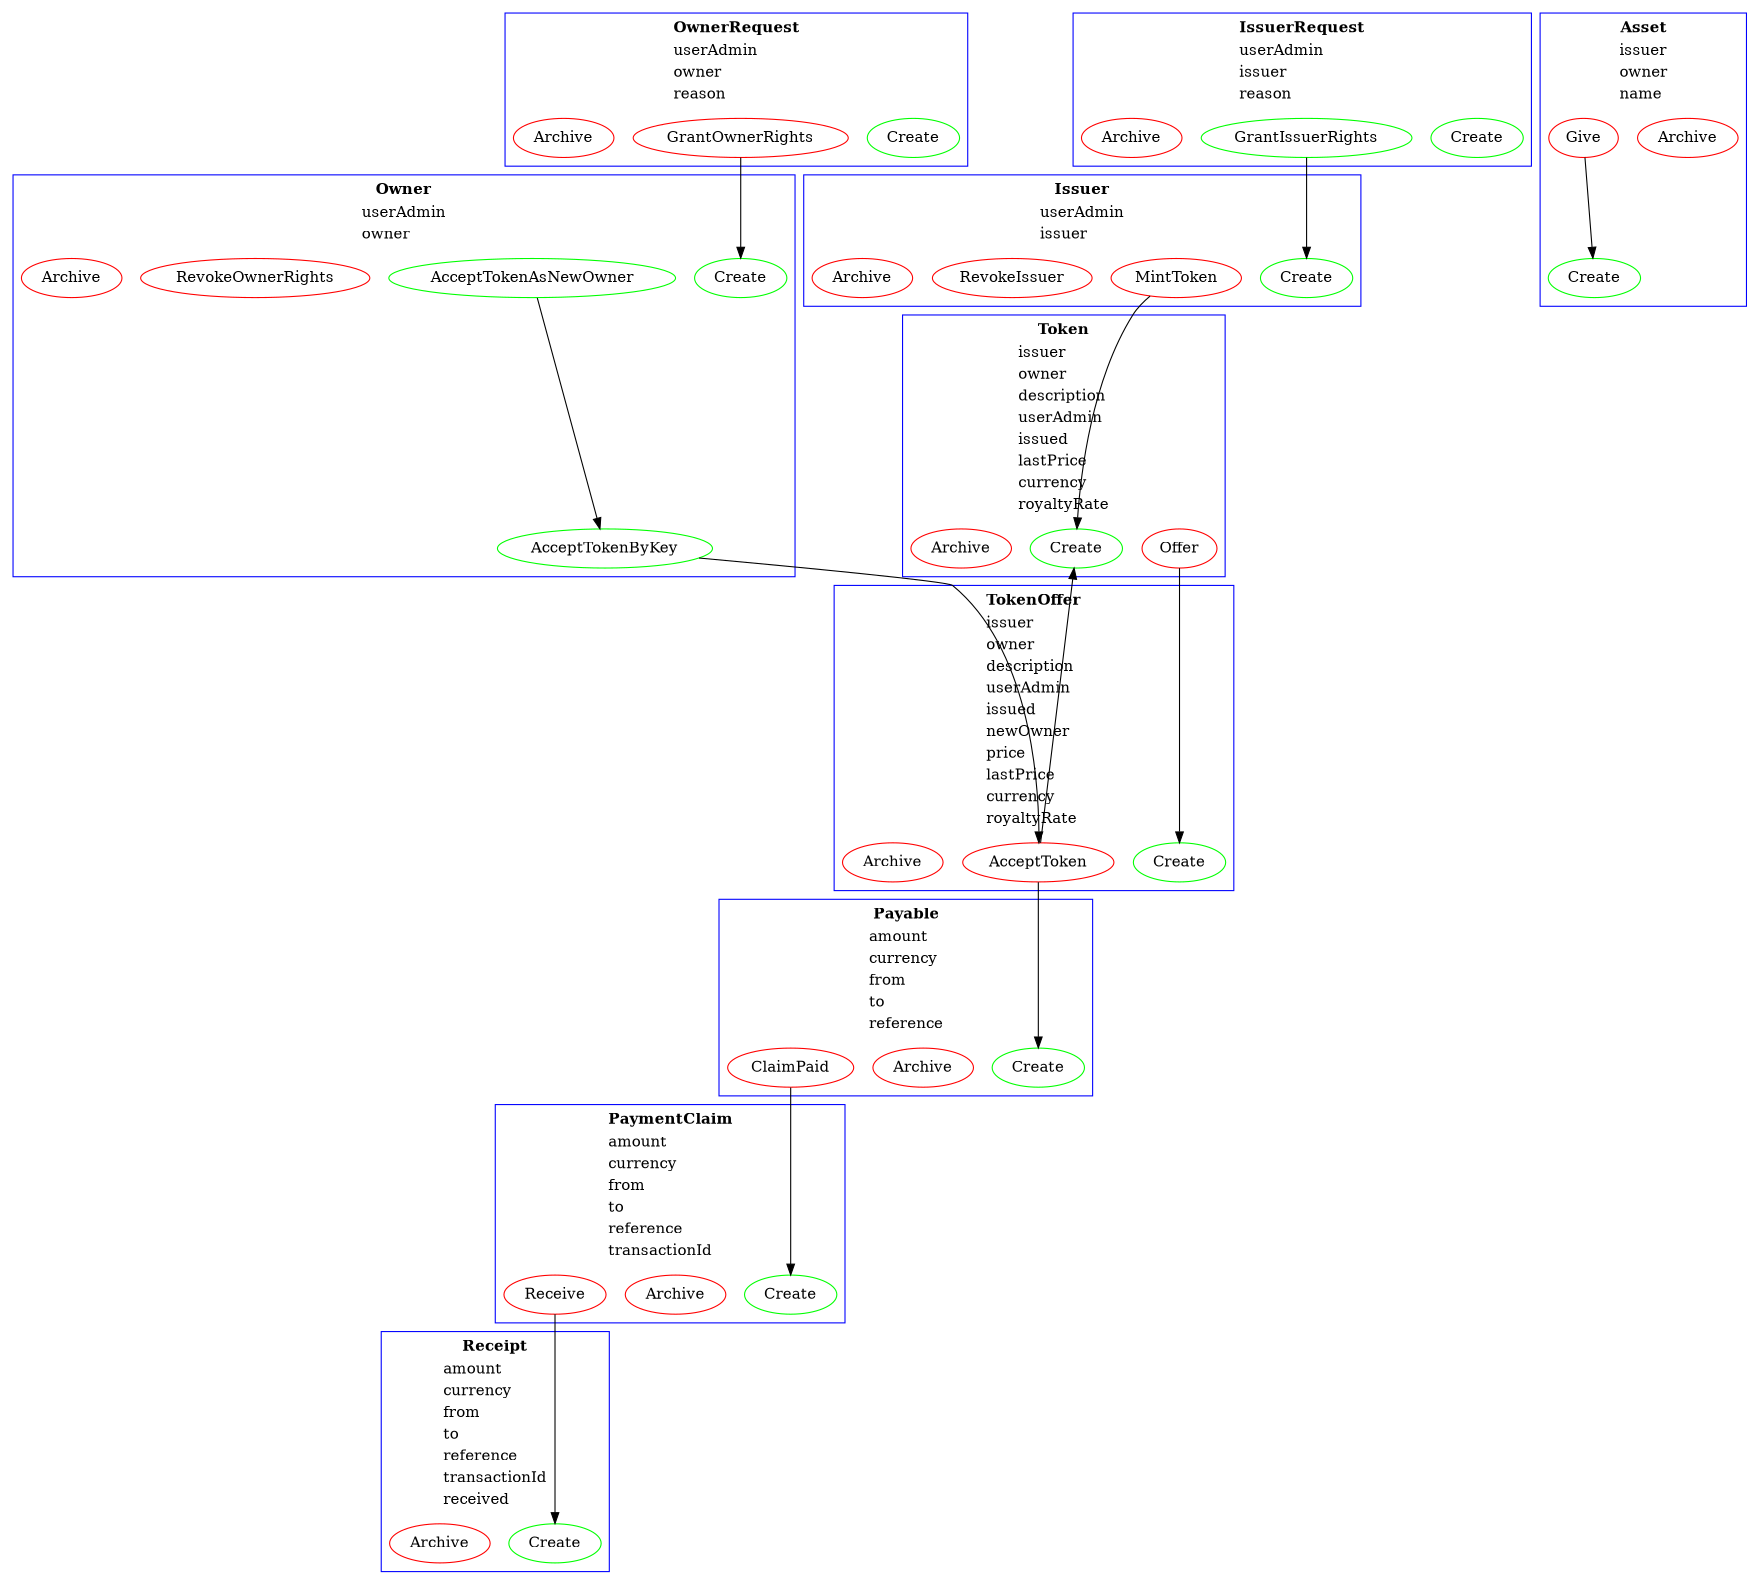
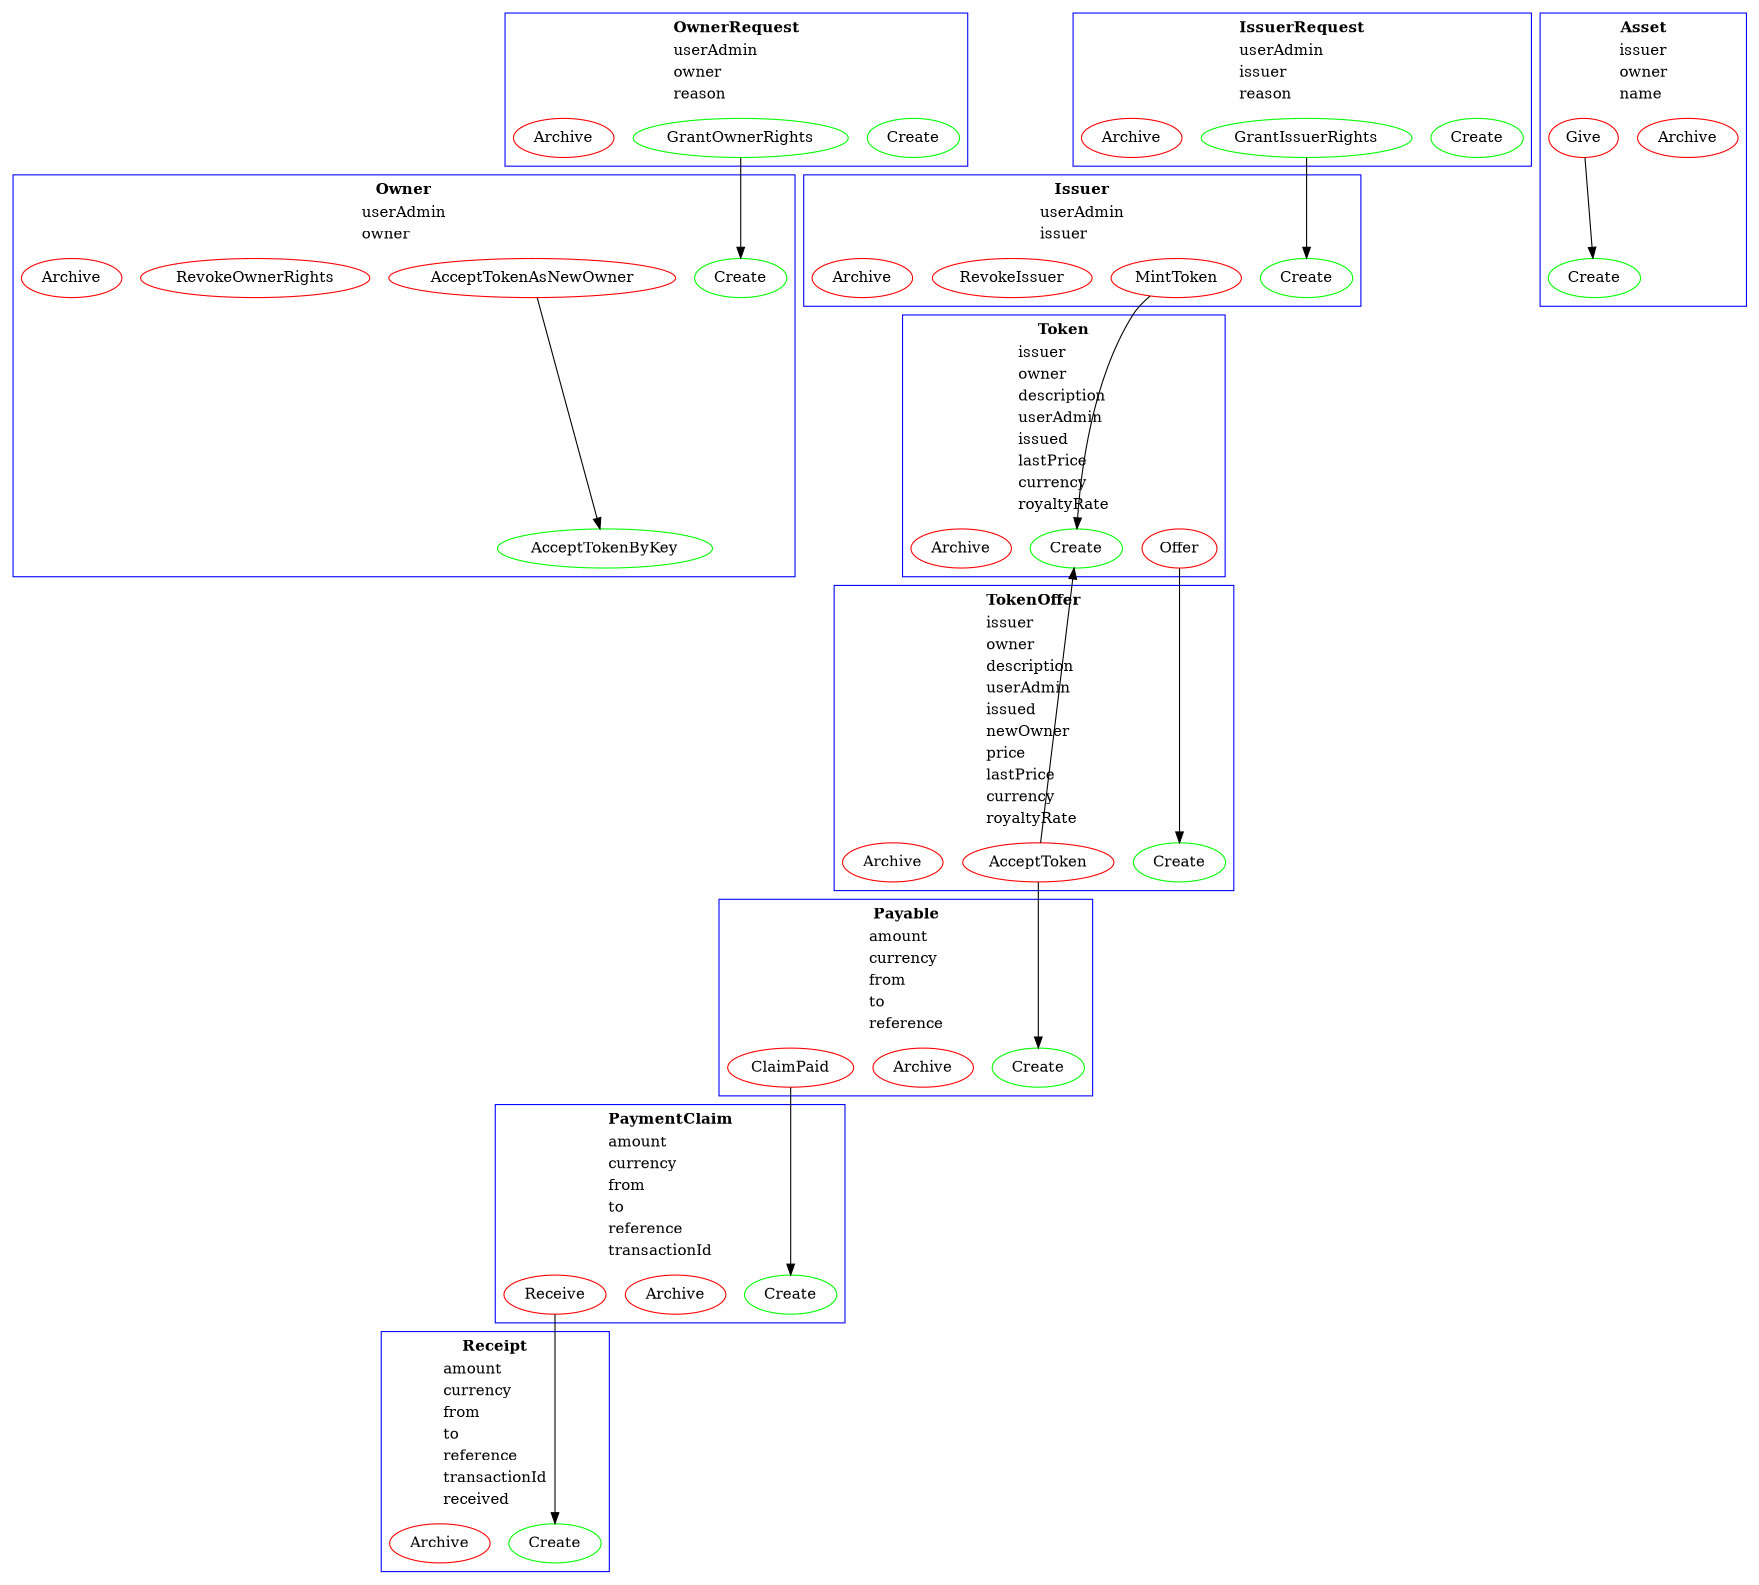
node "GrantOwnerRights": color red -> green
node "AcceptTokenAsNewOwner": color green -> red
edge "AcceptTokenByKey" -> "AcceptToken": removed
